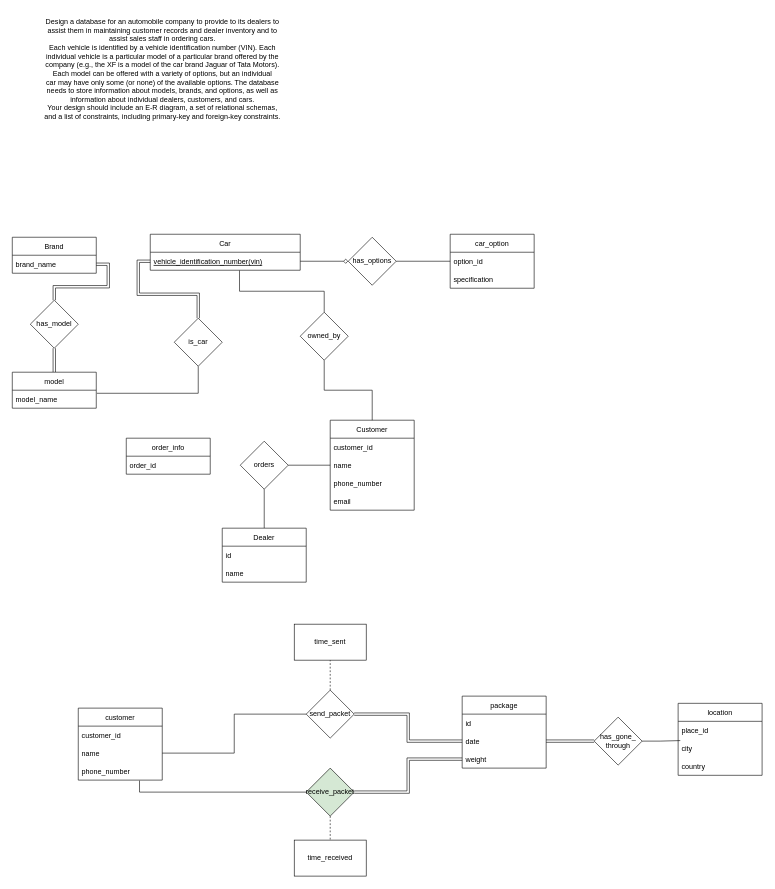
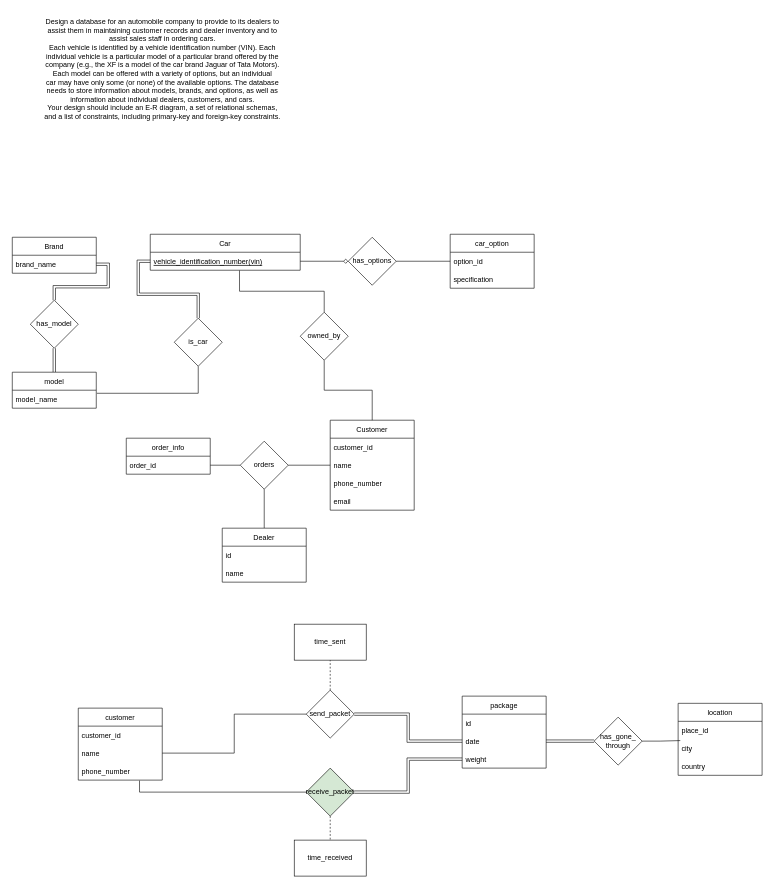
edge "order_id" -- "orders": added
